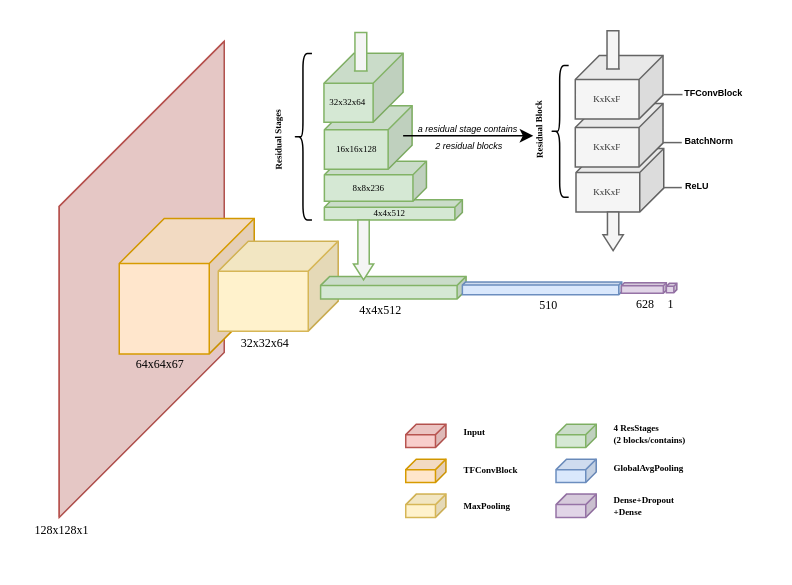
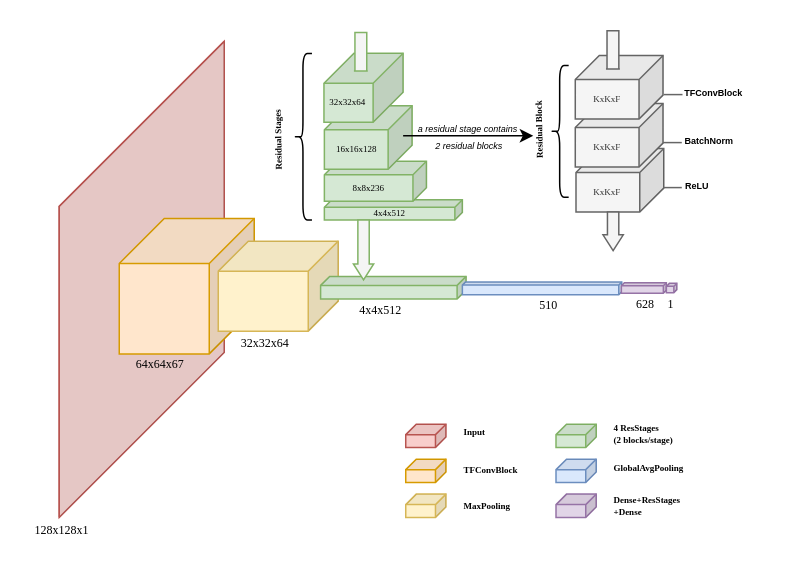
node "4 ResStages (2 blocks/contains)": label "4 ResStages (2 blocks/contains)" -> "4 ResStages (2 blocks/stage)"
node "Dense+Dropout +Dense": label "Dense+Dropout +Dense" -> "Dense+ResStages +Dense"
